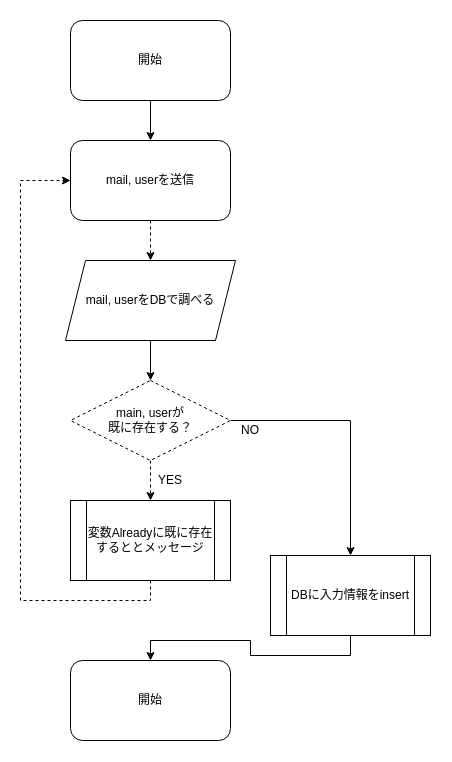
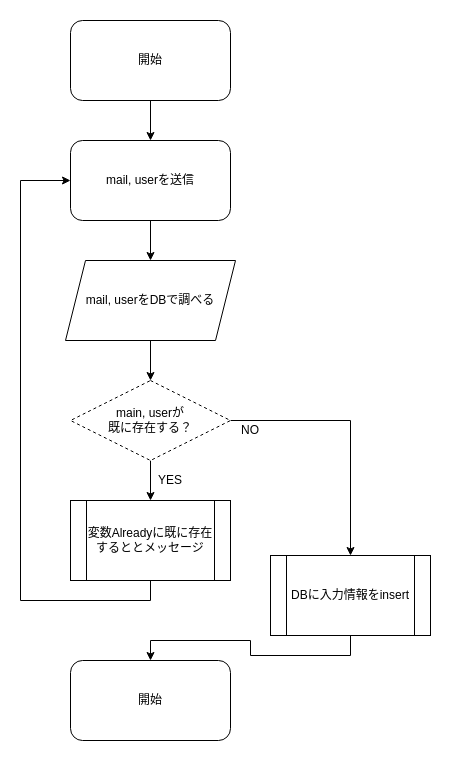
edge "mail, userを送信" -> "mail, userをDBで調べる": style dashed -> solid
edge "変数Alreadyに既に存在するととメッセージ" -> "mail, userを送信": style dashed -> solid
edge "main, userが 既に存在する？" -> "変数Alreadyに既に存在するととメッセージ": style dashed -> solid
